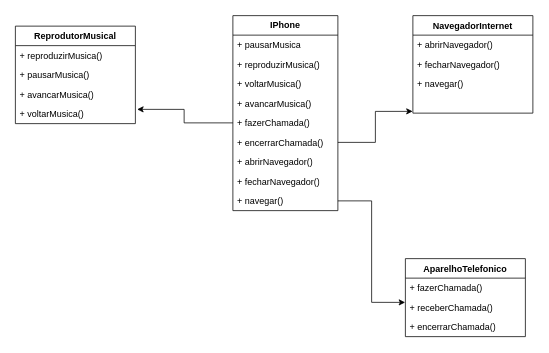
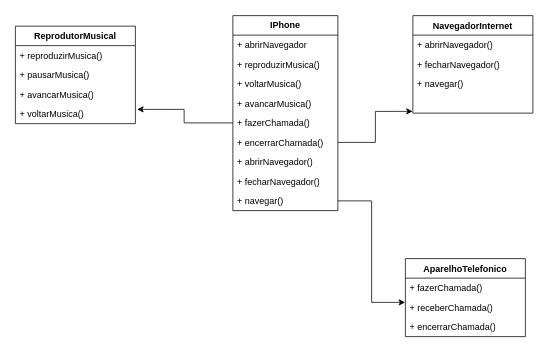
node "+ pausarMusica": label "+ pausarMusica" -> "+ abrirNavegador"
